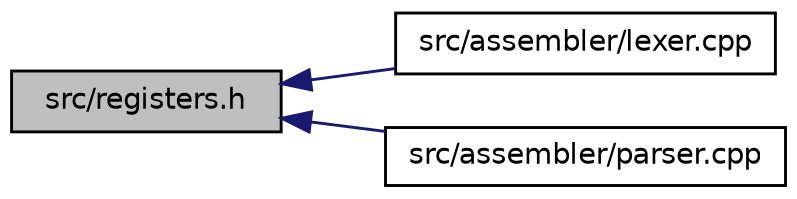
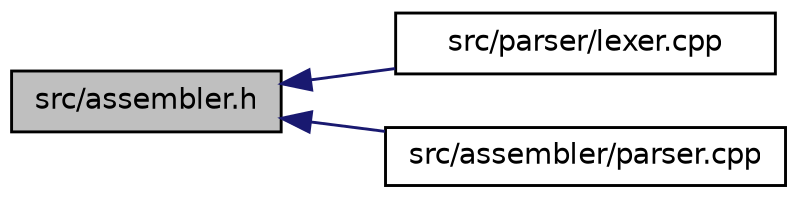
node "src/assembler/lexer.cpp": label "src/assembler/lexer.cpp" -> "src/parser/lexer.cpp"
node "src/registers.h": label "src/registers.h" -> "src/assembler.h"
